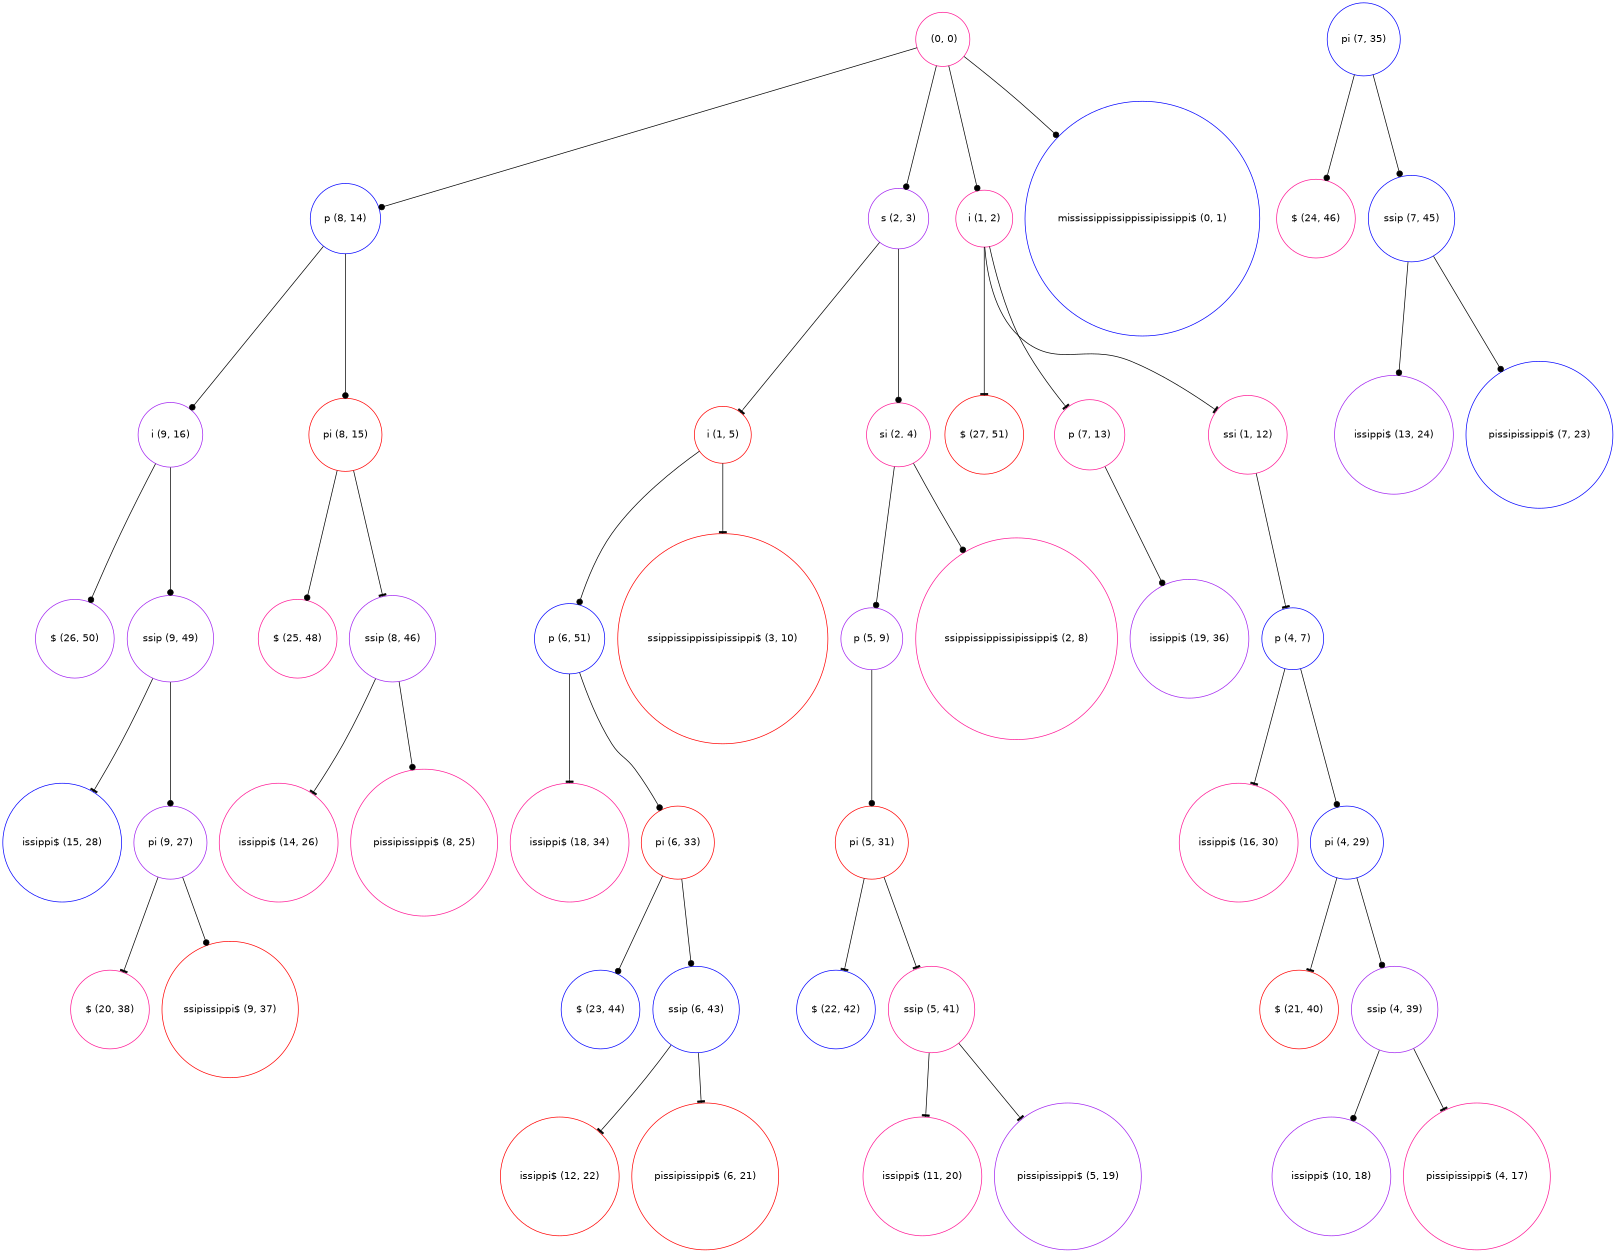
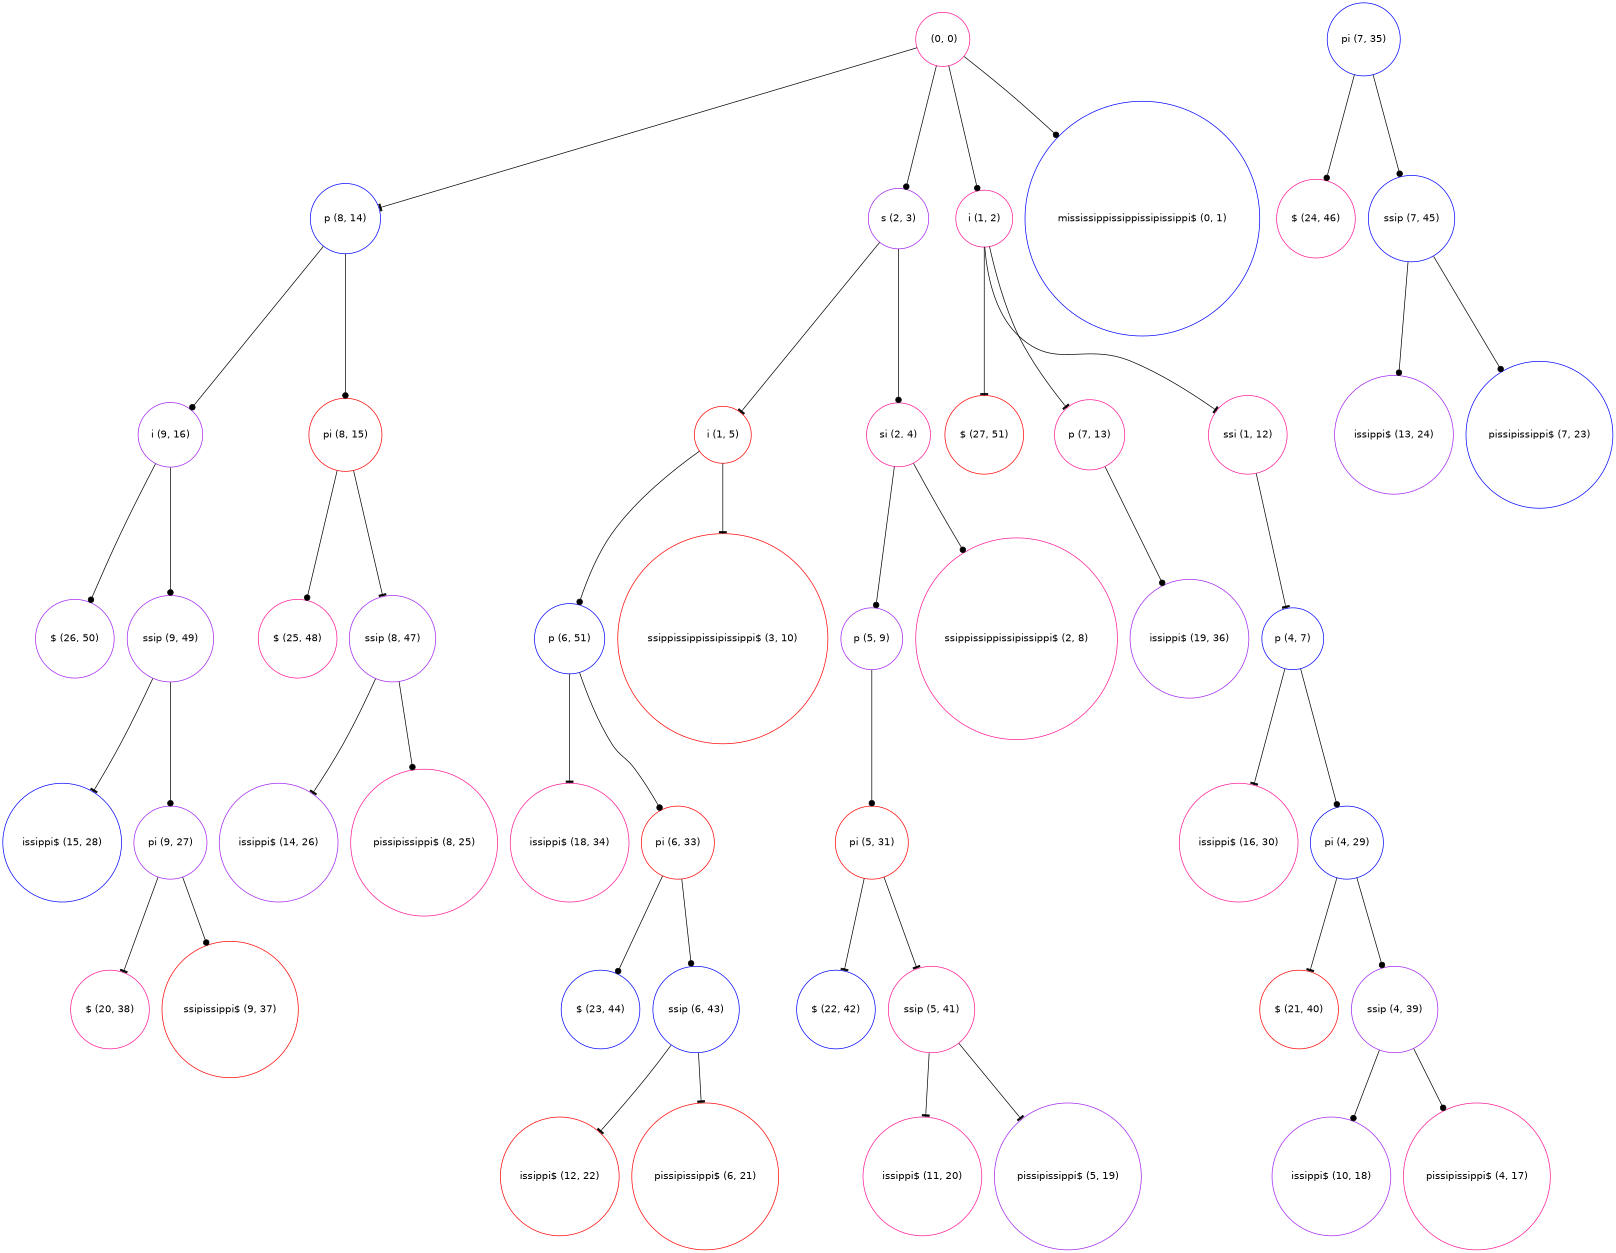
edge "(0, 0)" -> "p (8, 14)": arrowhead dot -> tee
node "ssip (8, 46)": label "ssip (8, 46)" -> "ssip (8, 47)"
node "issippi$ (14, 26)": color deeppink -> purple
edge "ssip (4, 39)" -> "pissipissippi$ (4, 17)": arrowhead tee -> dot
